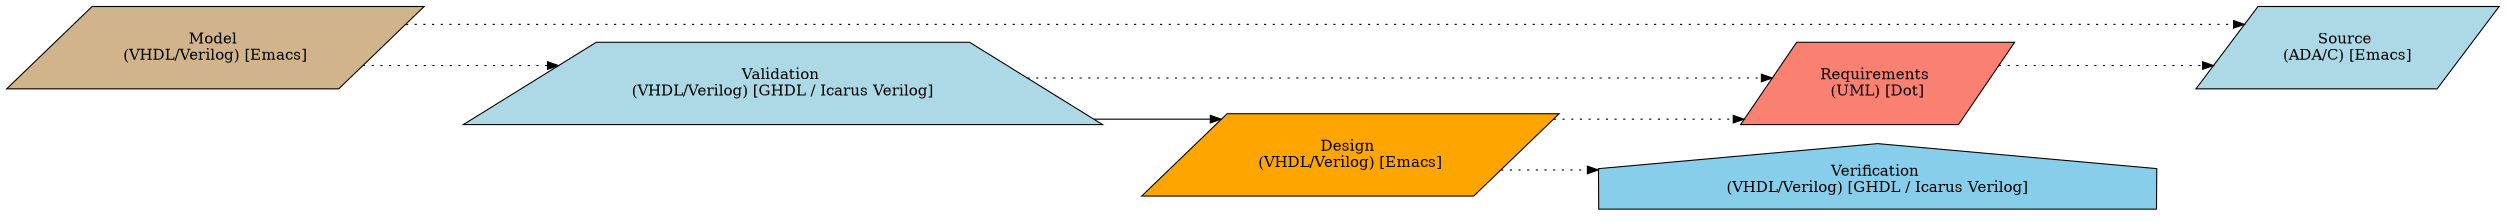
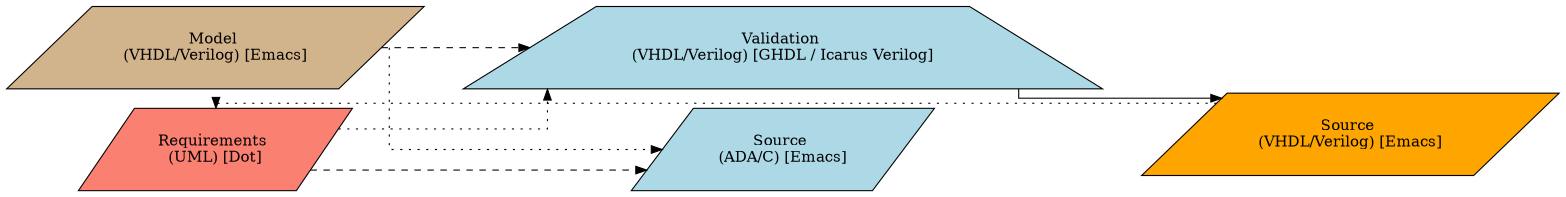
edge "Model (VHDL/Verilog) [Emacs]" -> "Validation (VHDL/Verilog) [GHDL / Icarus Verilog]": style dotted -> dashed
edge "Requirements (UML) [Dot]" -> "Source (ADA/C) [Emacs]": style dotted -> dashed
edge "Validation (VHDL/Verilog) [GHDL / Icarus Verilog]" -> "Requirements (UML) [Dot]": reversed
node "Design (VHDL/Verilog) [Emacs]": label "Design (VHDL/Verilog) [Emacs]" -> "Source (VHDL/Verilog) [Emacs]"
node "Verification (VHDL/Verilog) [GHDL / Icarus Verilog]": removed
